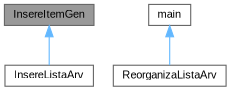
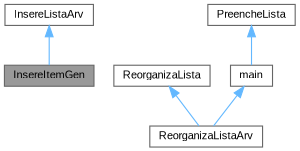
node "PreencheLista": added
edge "InsereListaArv" -> "InsereItemGen": reversed
node "ReorganizaLista": added
